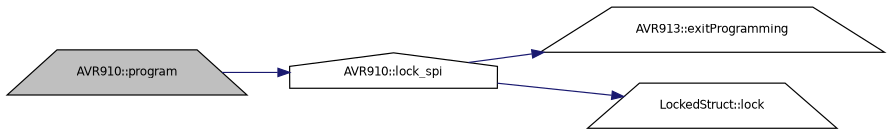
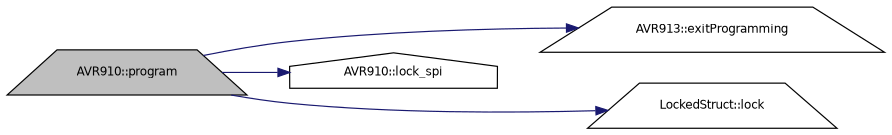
edge "AVR910::lock_spi" -> "AVR913::exitProgramming": now "AVR910::program" -> "AVR913::exitProgramming"
edge "AVR910::lock_spi" -> "LockedStruct::lock": now "AVR910::program" -> "LockedStruct::lock"
